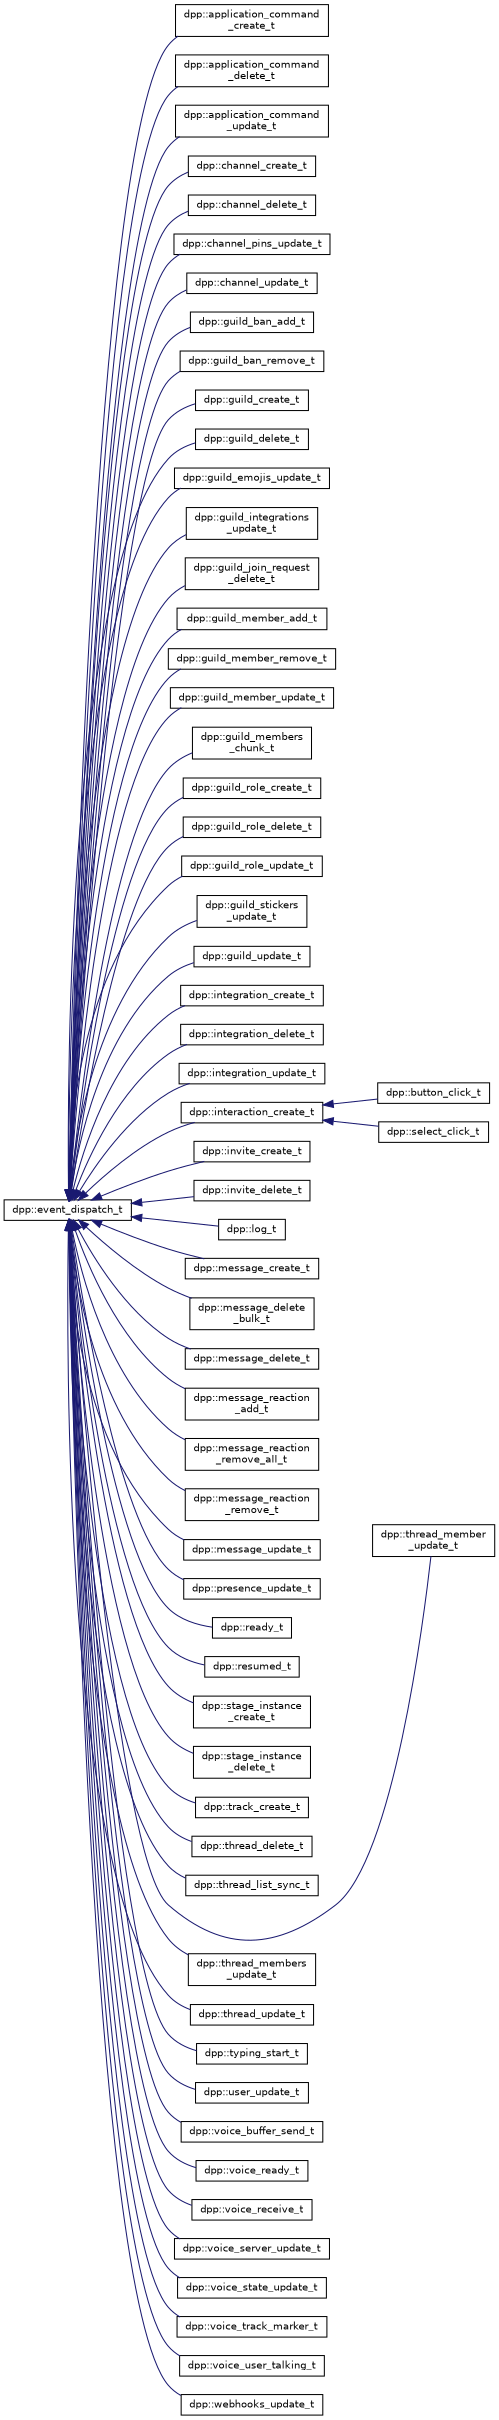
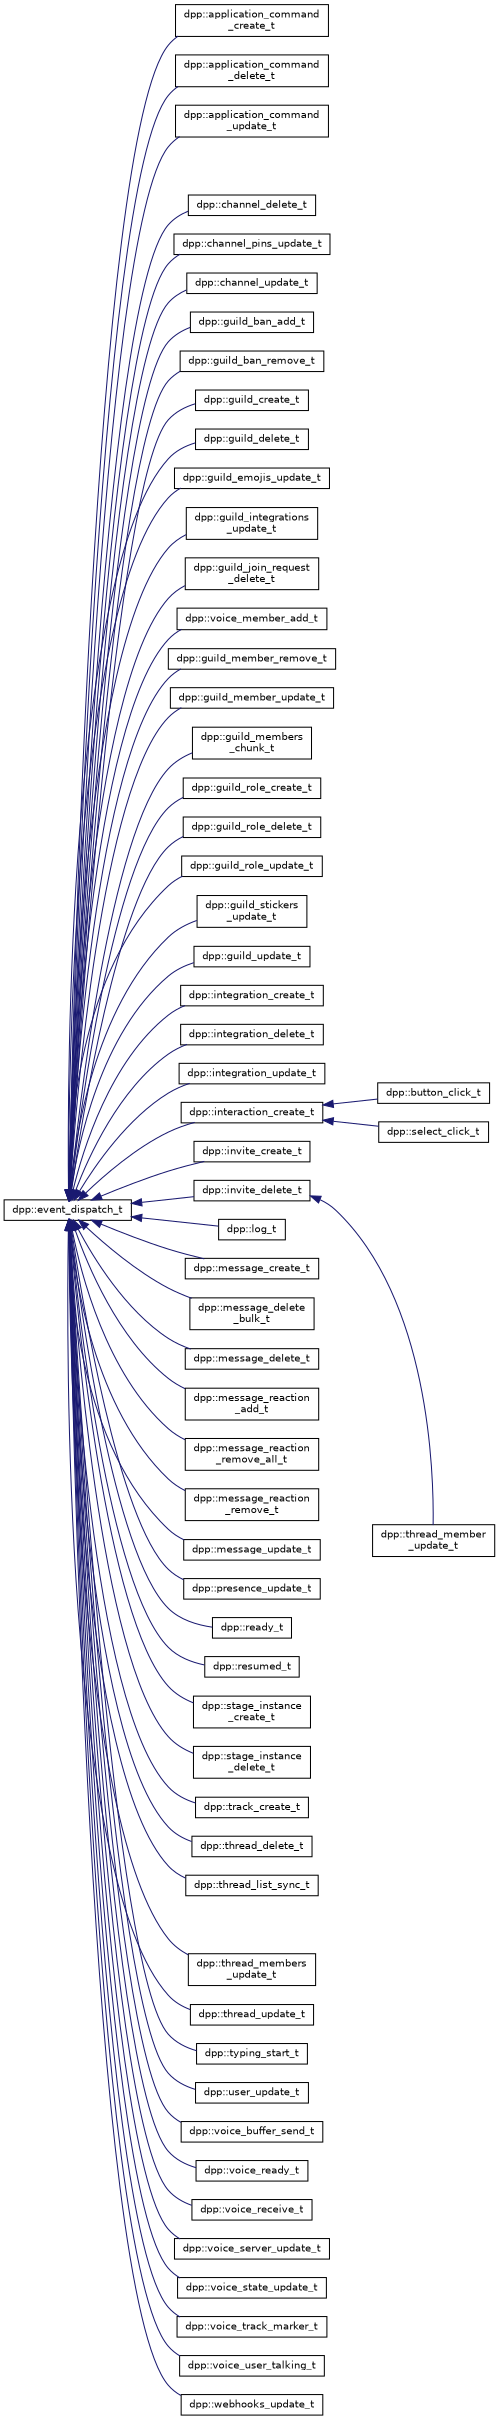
node "dpp::channel_create_t": removed
node "dpp::guild_member_add_t": label "dpp::guild_member_add_t" -> "dpp::voice_member_add_t"
edge "dpp::thread_member _update_t" -> "dpp::event_dispatch_t": now "dpp::thread_member _update_t" -> "dpp::invite_delete_t"
